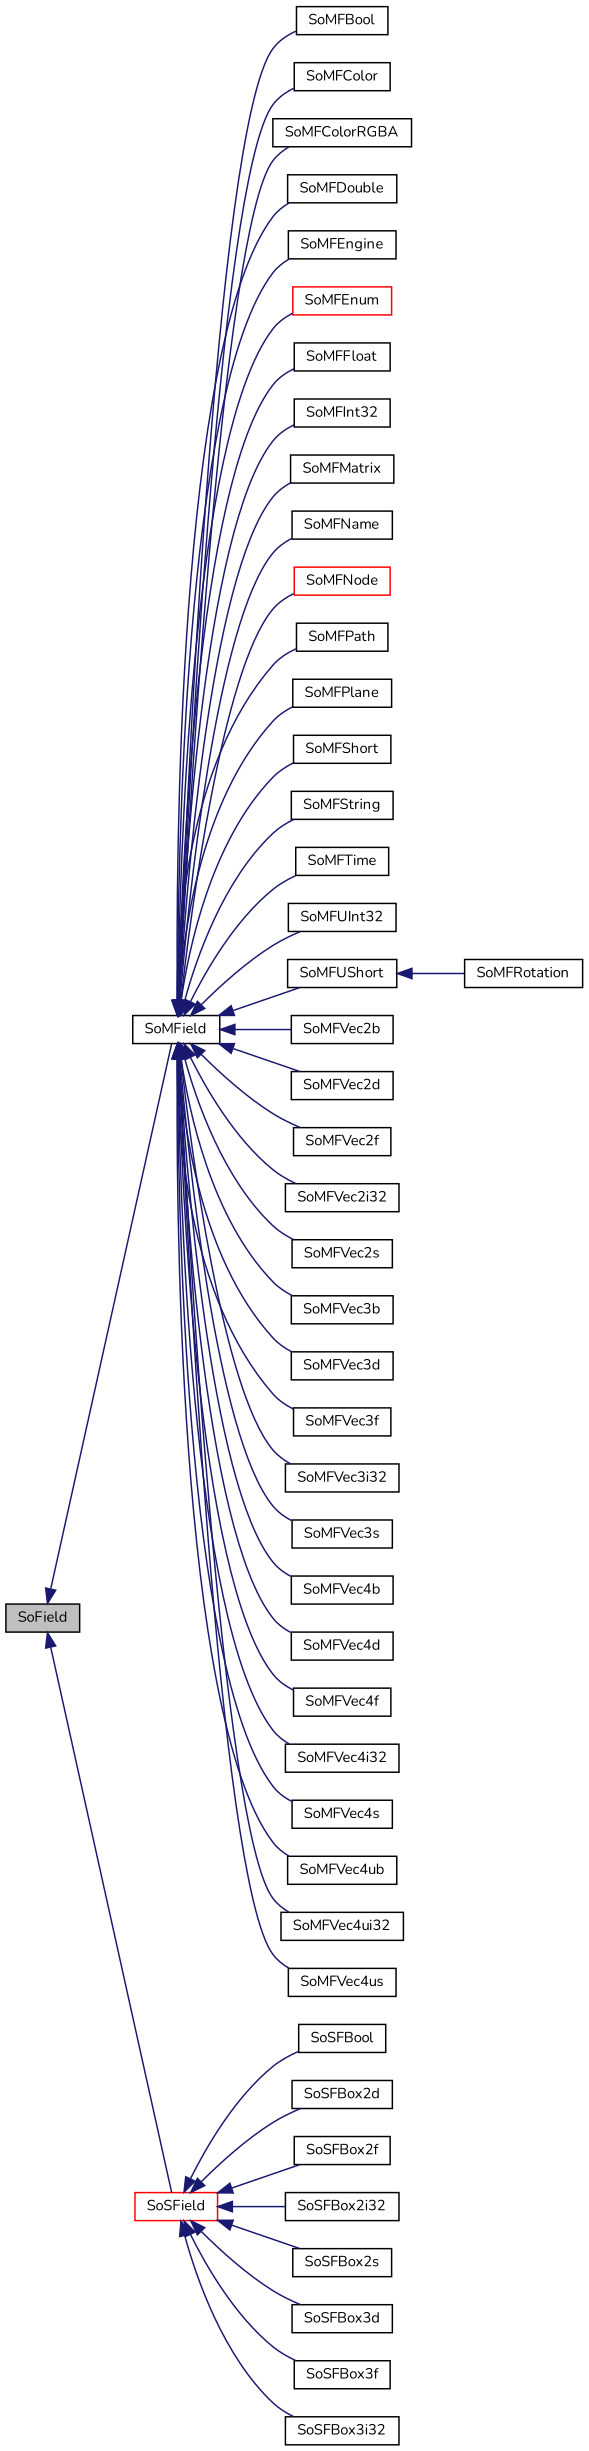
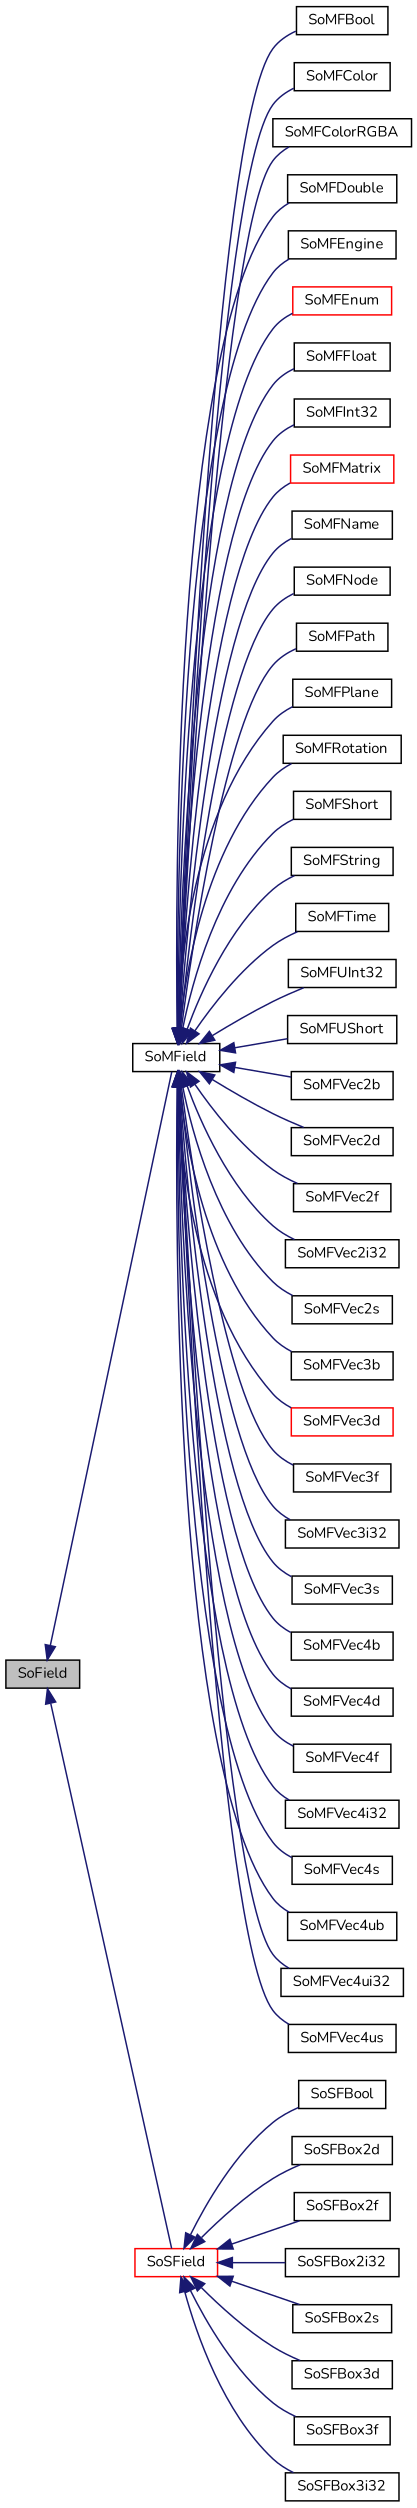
node "SoMFMatrix": color black -> red
node "SoMFNode": color red -> black
edge "SoMFRotation" -> "SoMFUShort": now "SoMFRotation" -> "SoMField"
node "SoMFVec3d": color black -> red
